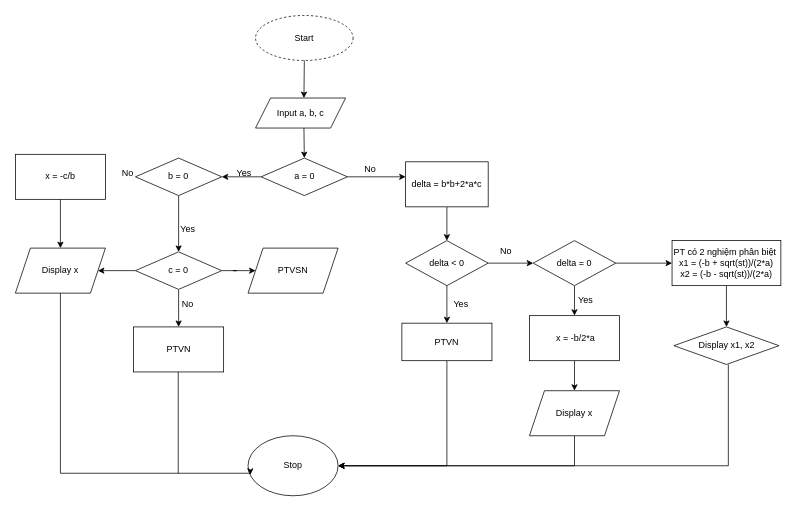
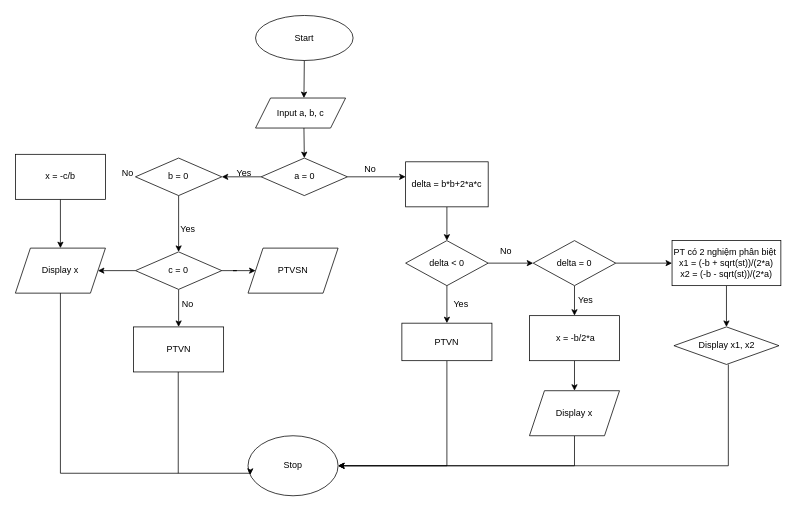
node "Start": style dashed -> solid
